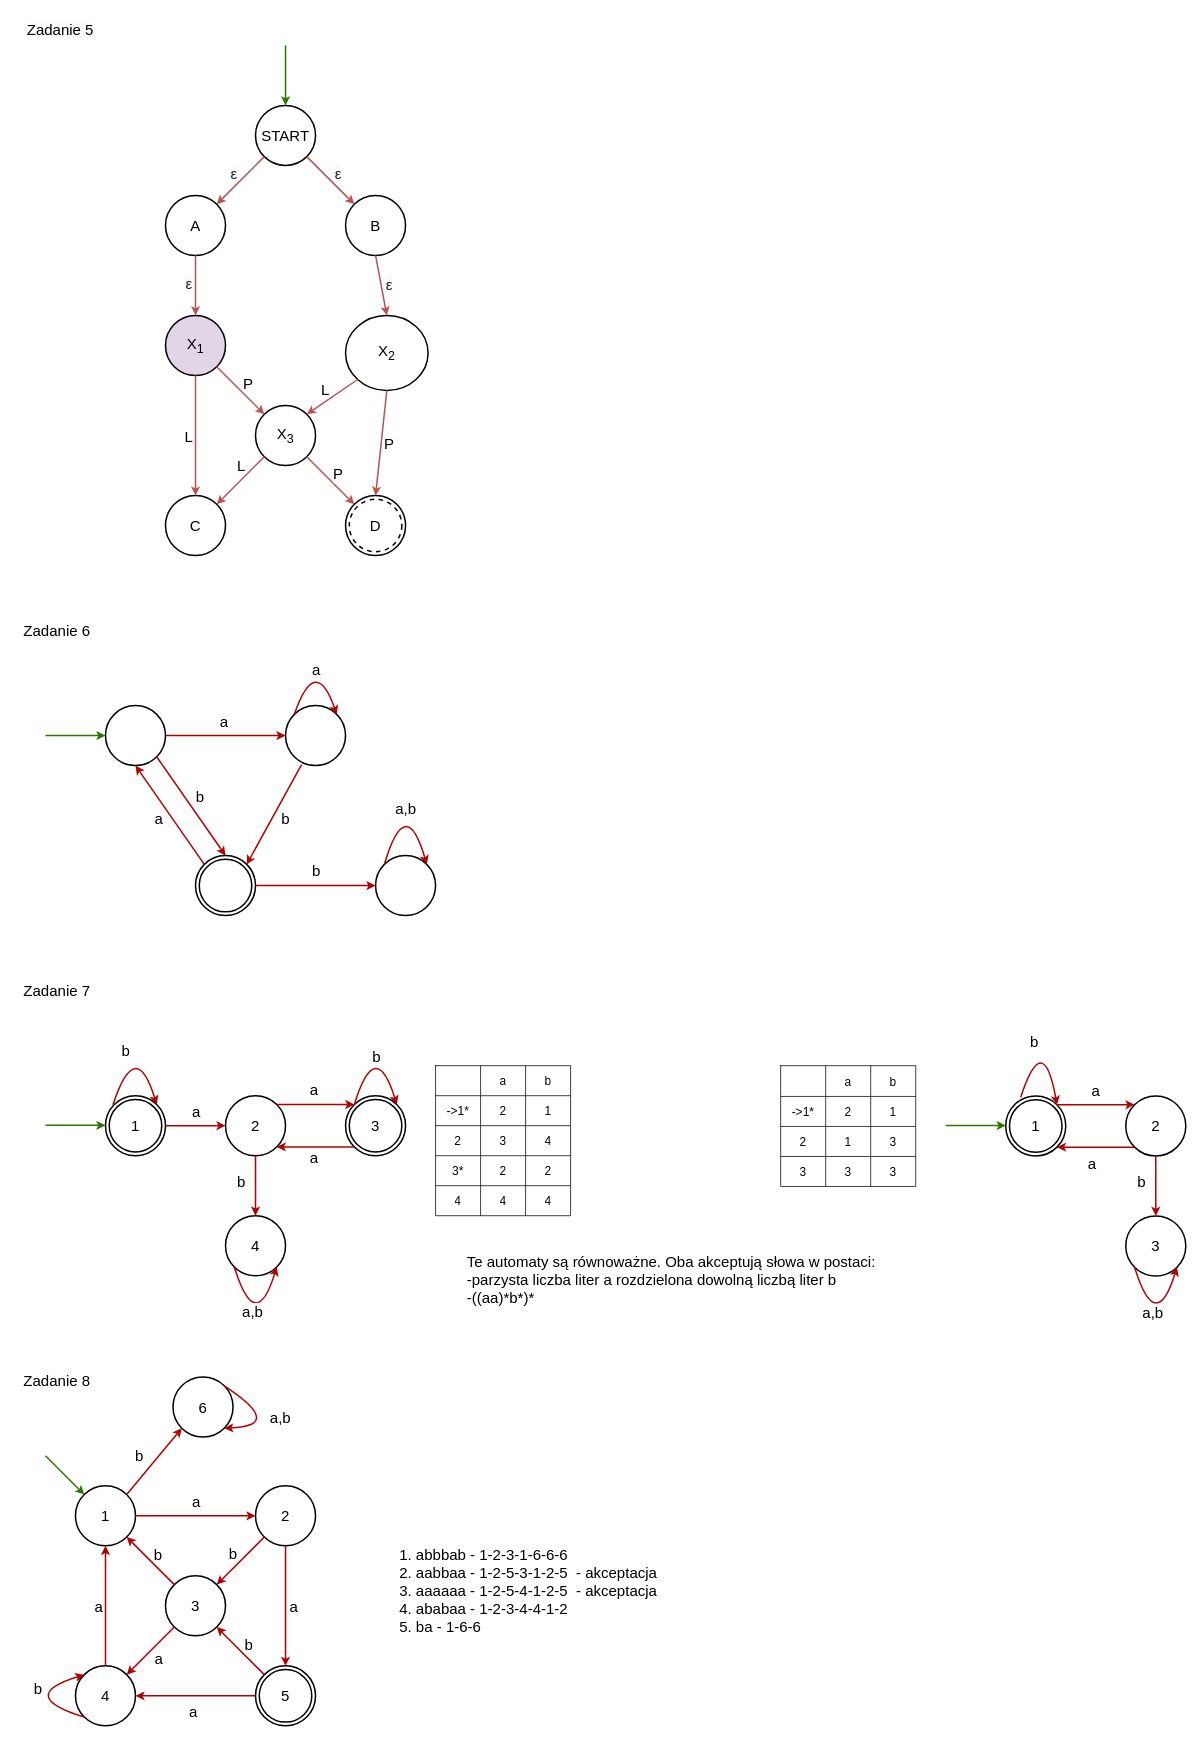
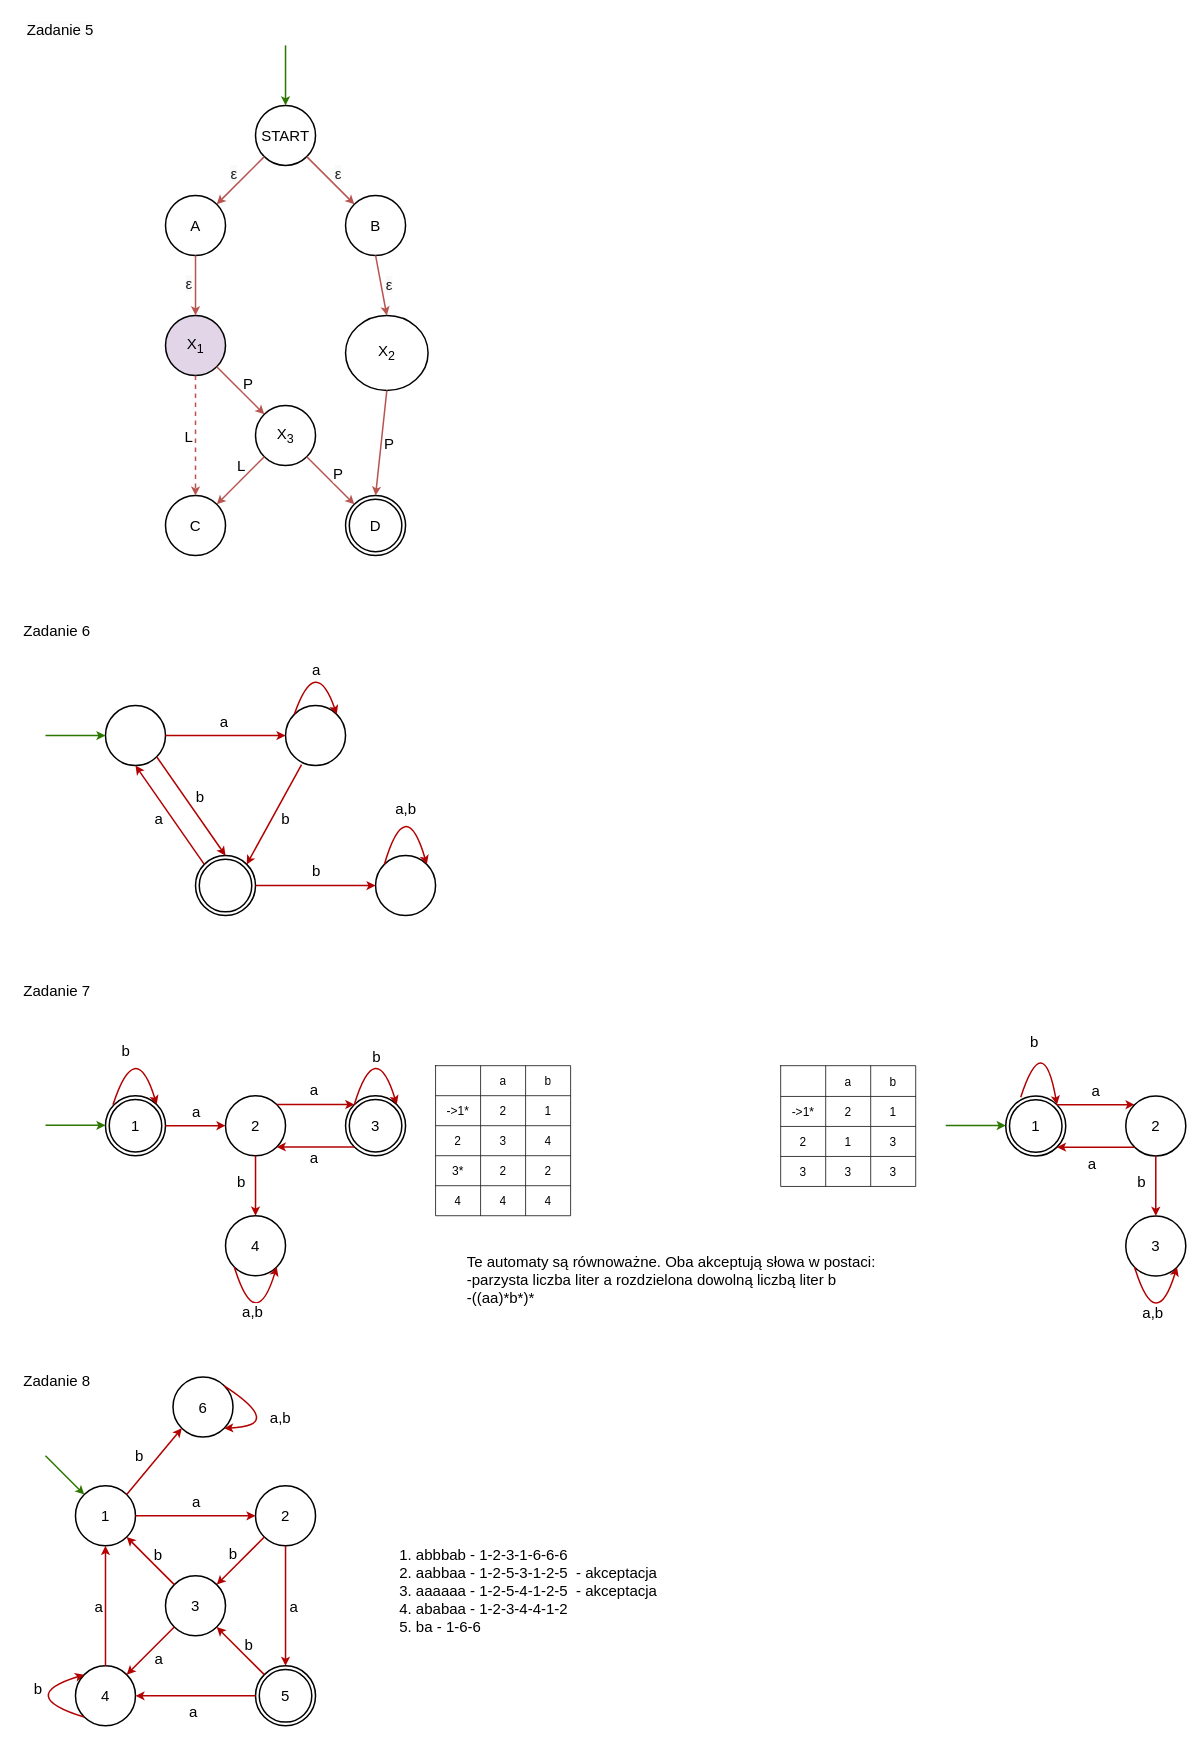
edge "X2" -> "X3": removed, label "L"
edge "X1" -> "C": style solid -> dashed
node "D": style dashed -> solid
